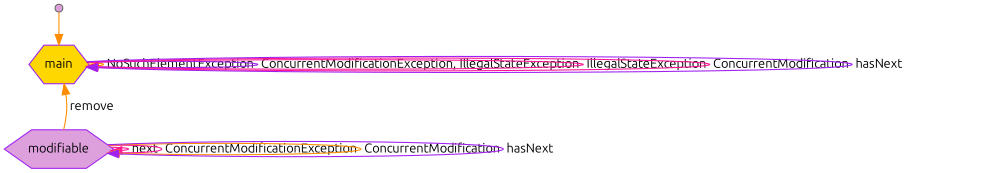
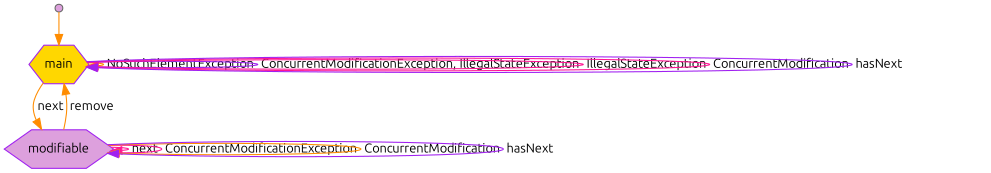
edge "main" -> "modifiable": added, label "next"
